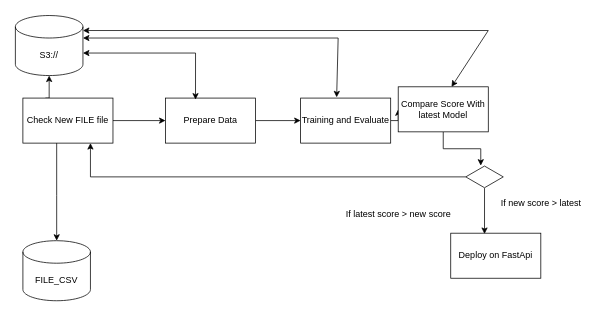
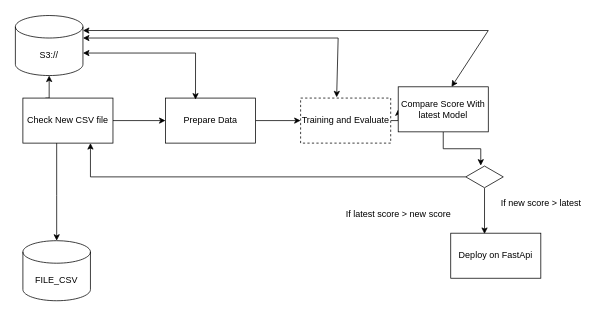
node "Check New FILE file": label "Check New FILE file" -> "Check New CSV file"
node "Training and Evaluate": style solid -> dashed
